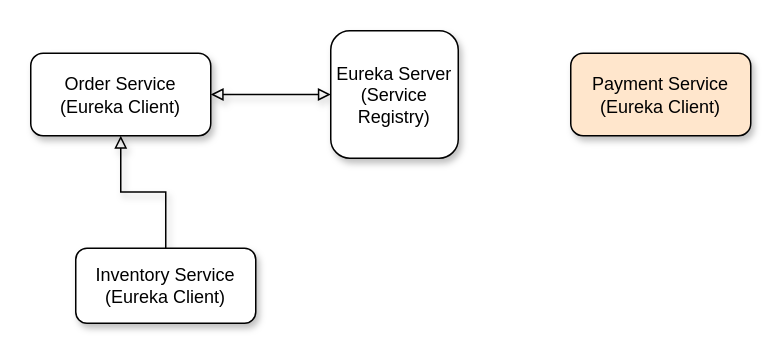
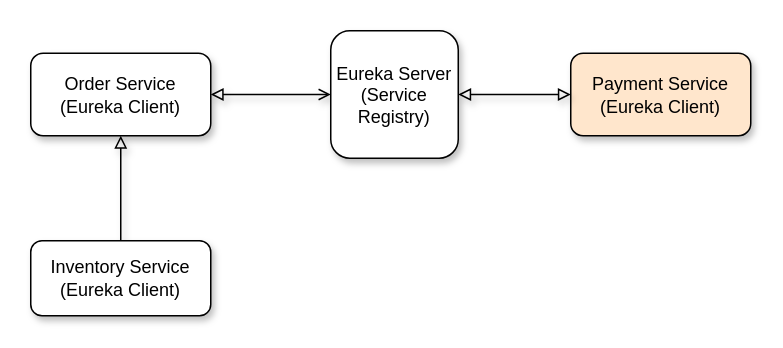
edge "Order Service (Eureka Client)" -- "Eureka Server (Service Registry)": arrowhead block -> open
edge "Eureka Server (Service Registry)" -- "Payment Service (Eureka Client)": added
node "Inventory Service (Eureka Client)": moved (166, 286) -> (121, 278)
